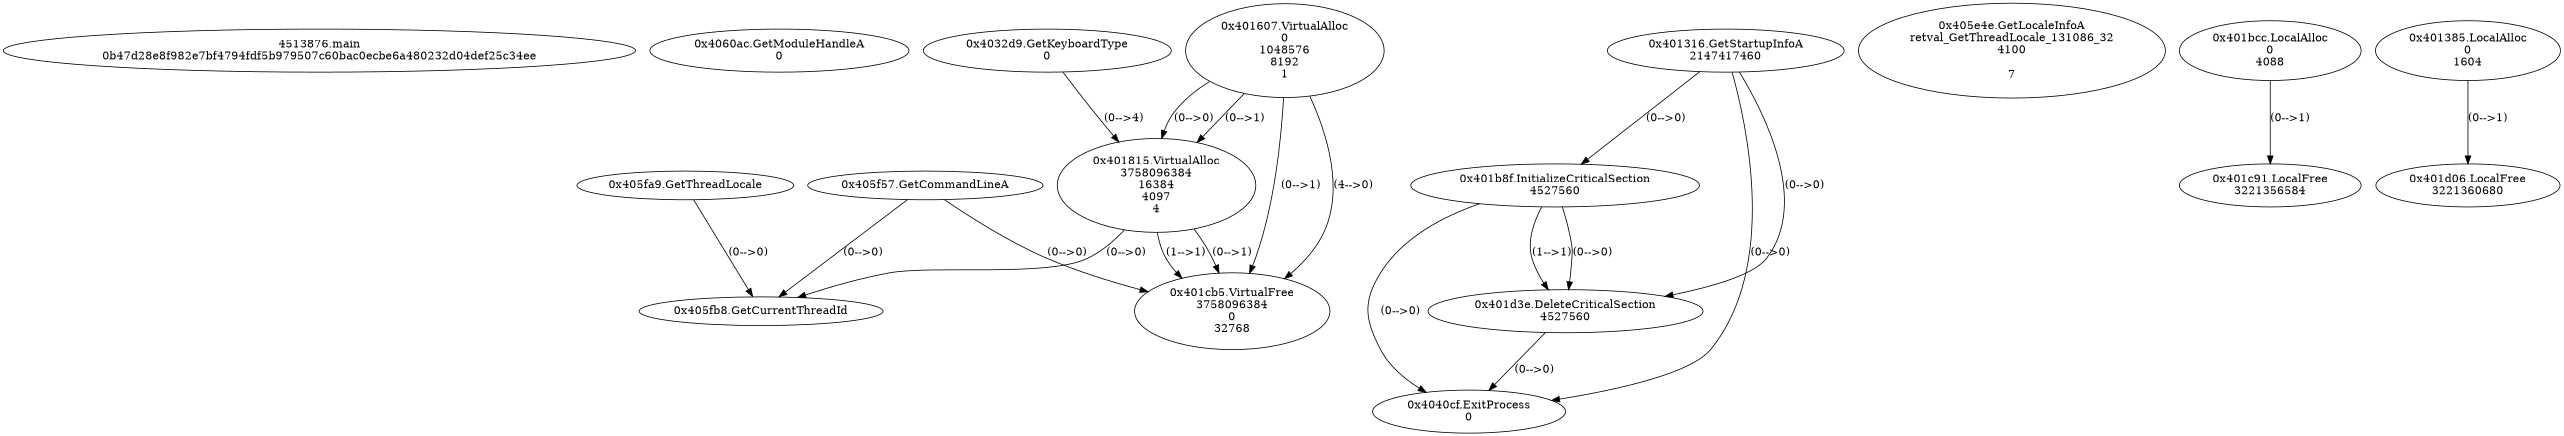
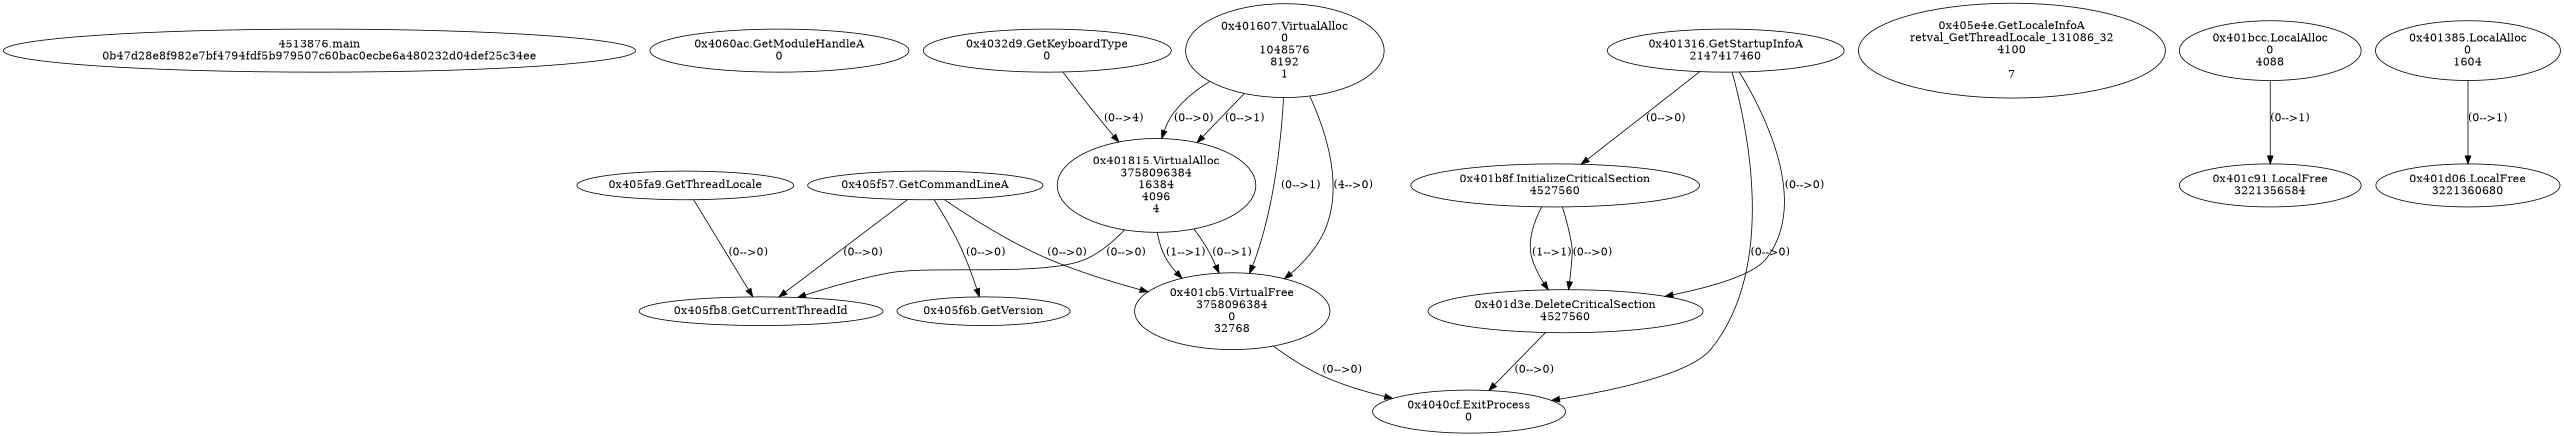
node "0x401815.VirtualAlloc 3758096384 16384 4097 4": label "0x401815.VirtualAlloc 3758096384 16384 4097 4" -> "0x401815.VirtualAlloc 3758096384 16384 4096 4"
edge "0x401b8f.InitializeCriticalSection 4527560" -> "0x4040cf.ExitProcess 0": now "0x401cb5.VirtualFree 3758096384 0 32768" -> "0x4040cf.ExitProcess 0"
node "0x405f6b.GetVersion": added
